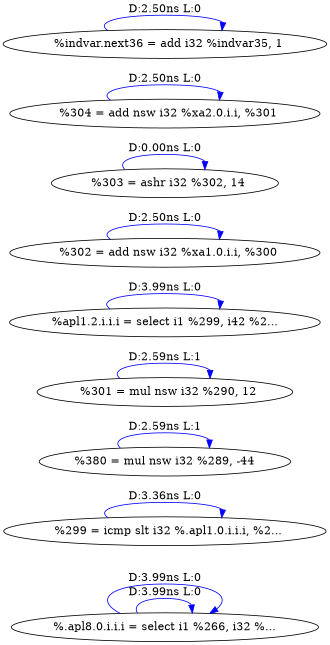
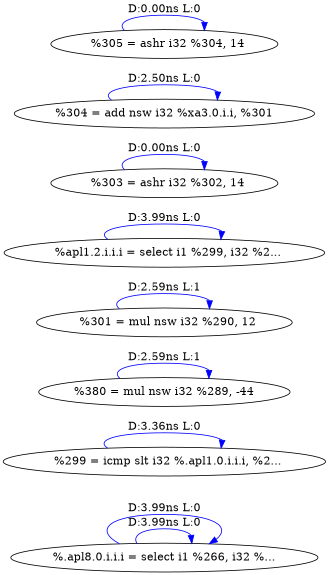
node "%305 = ashr i32 %304, 14": added
node "%indvar.next36 = add i32 %indvar35, 1": removed
node "%304 = add nsw i32 %xa2.0.i.i, %301": label "%304 = add nsw i32 %xa2.0.i.i, %301" -> "%304 = add nsw i32 %xa3.0.i.i, %301"
node "%302 = add nsw i32 %xa1.0.i.i, %300": removed
node "%apl1.2.i.i.i = select i1 %299, i42 %2...": label "%apl1.2.i.i.i = select i1 %299, i42 %2..." -> "%apl1.2.i.i.i = select i1 %299, i32 %2..."
